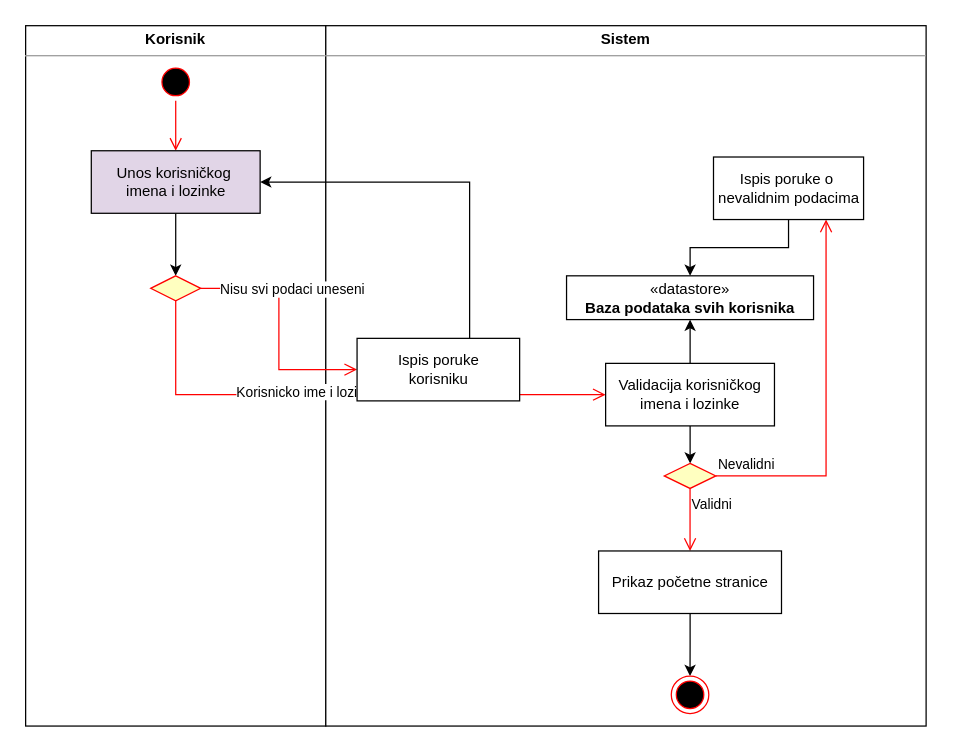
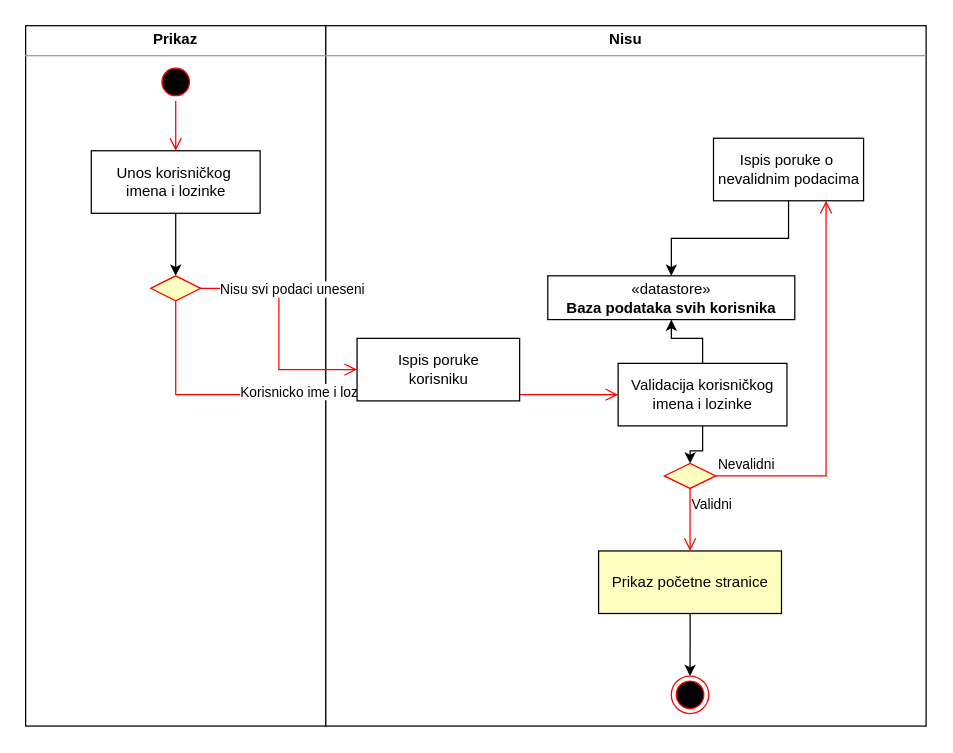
node "Korisnik": label "Korisnik" -> "Prikaz"
node "Sistem": label "Sistem" -> "Nisu"
node "Unos korisničkog imena i lozinke": fillcolor #e1d5e7 -> #ffffff
edge "Ispis poruke korisniku" -> "Unos korisničkog imena i lozinke": removed
node "Ispis poruke o nevalidnim podacima": moved (788, 188) -> (788, 169)
node "«datastore» Baza podataka svih korisnika": moved (690, 298) -> (671, 298)
node "Validacija korisničkog imena i lozinke": moved (690, 394) -> (702, 394)
node "Prikaz početne stranice": fillcolor #ffffff -> #ffffc0
